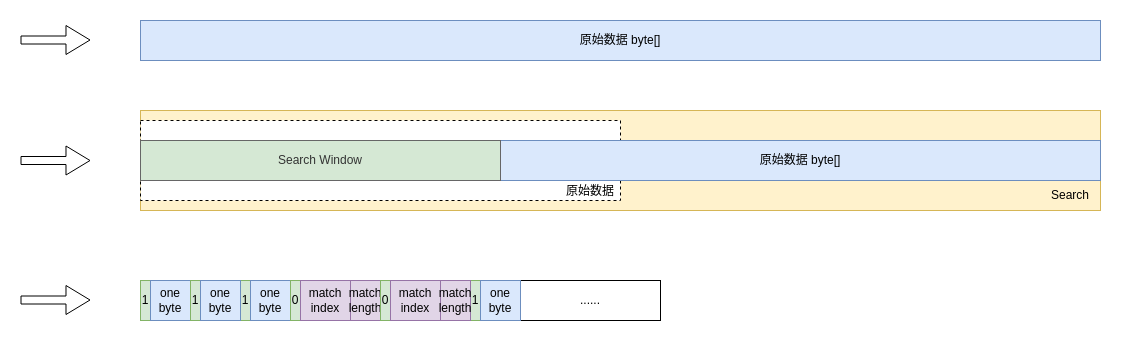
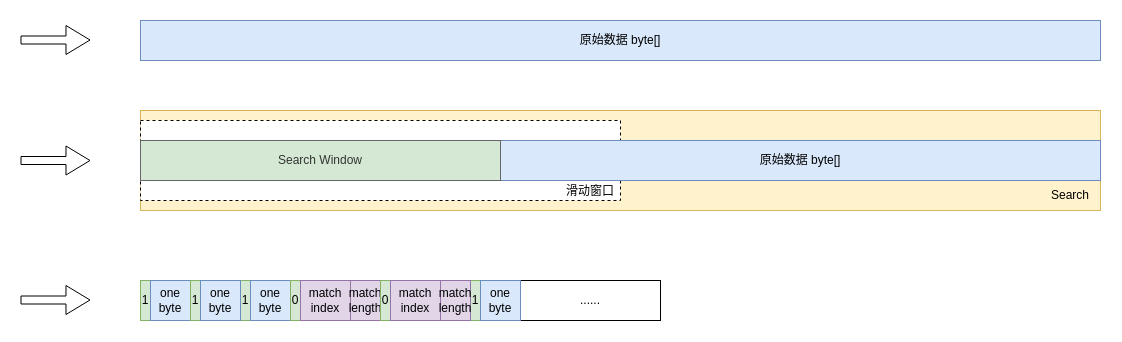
node "原始数据": label "原始数据" -> "滑动窗口"
